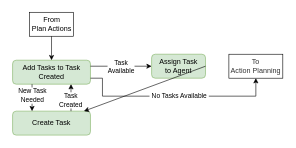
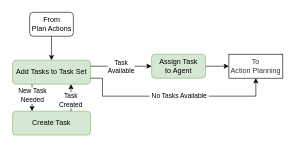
node "From Plan Actions": shape rectangle -> rounded rectangle
node "Add Tasks to Task Created": label "Add Tasks to Task Created" -> "Add Tasks to Task Set"
edge "Assign Task to Agent" -> "Create Task": now "Assign Task to Agent" -> "To Action Planning"
